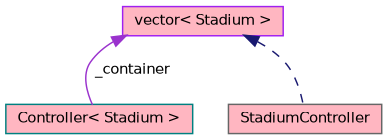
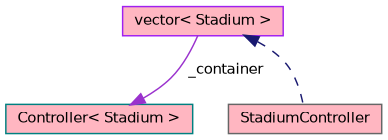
edge "Controller< Stadium >" -> "vector< Stadium >": reversed
